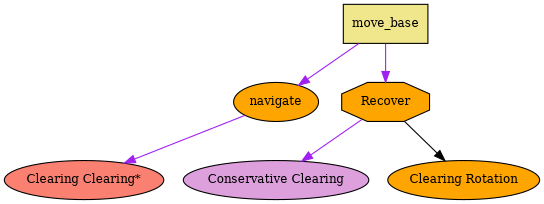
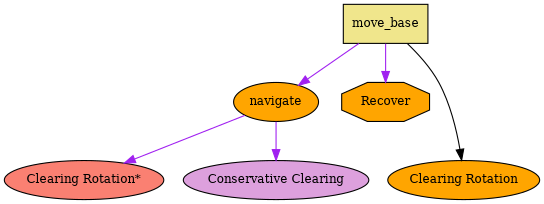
edge "Recover" -> "Conservative Clearing": now "navigate" -> "Conservative Clearing"
edge "Recover" -> "Clearing Rotation": now "move_base" -> "Clearing Rotation"
node "Clearing Clearing*": label "Clearing Clearing*" -> "Clearing Rotation*"
